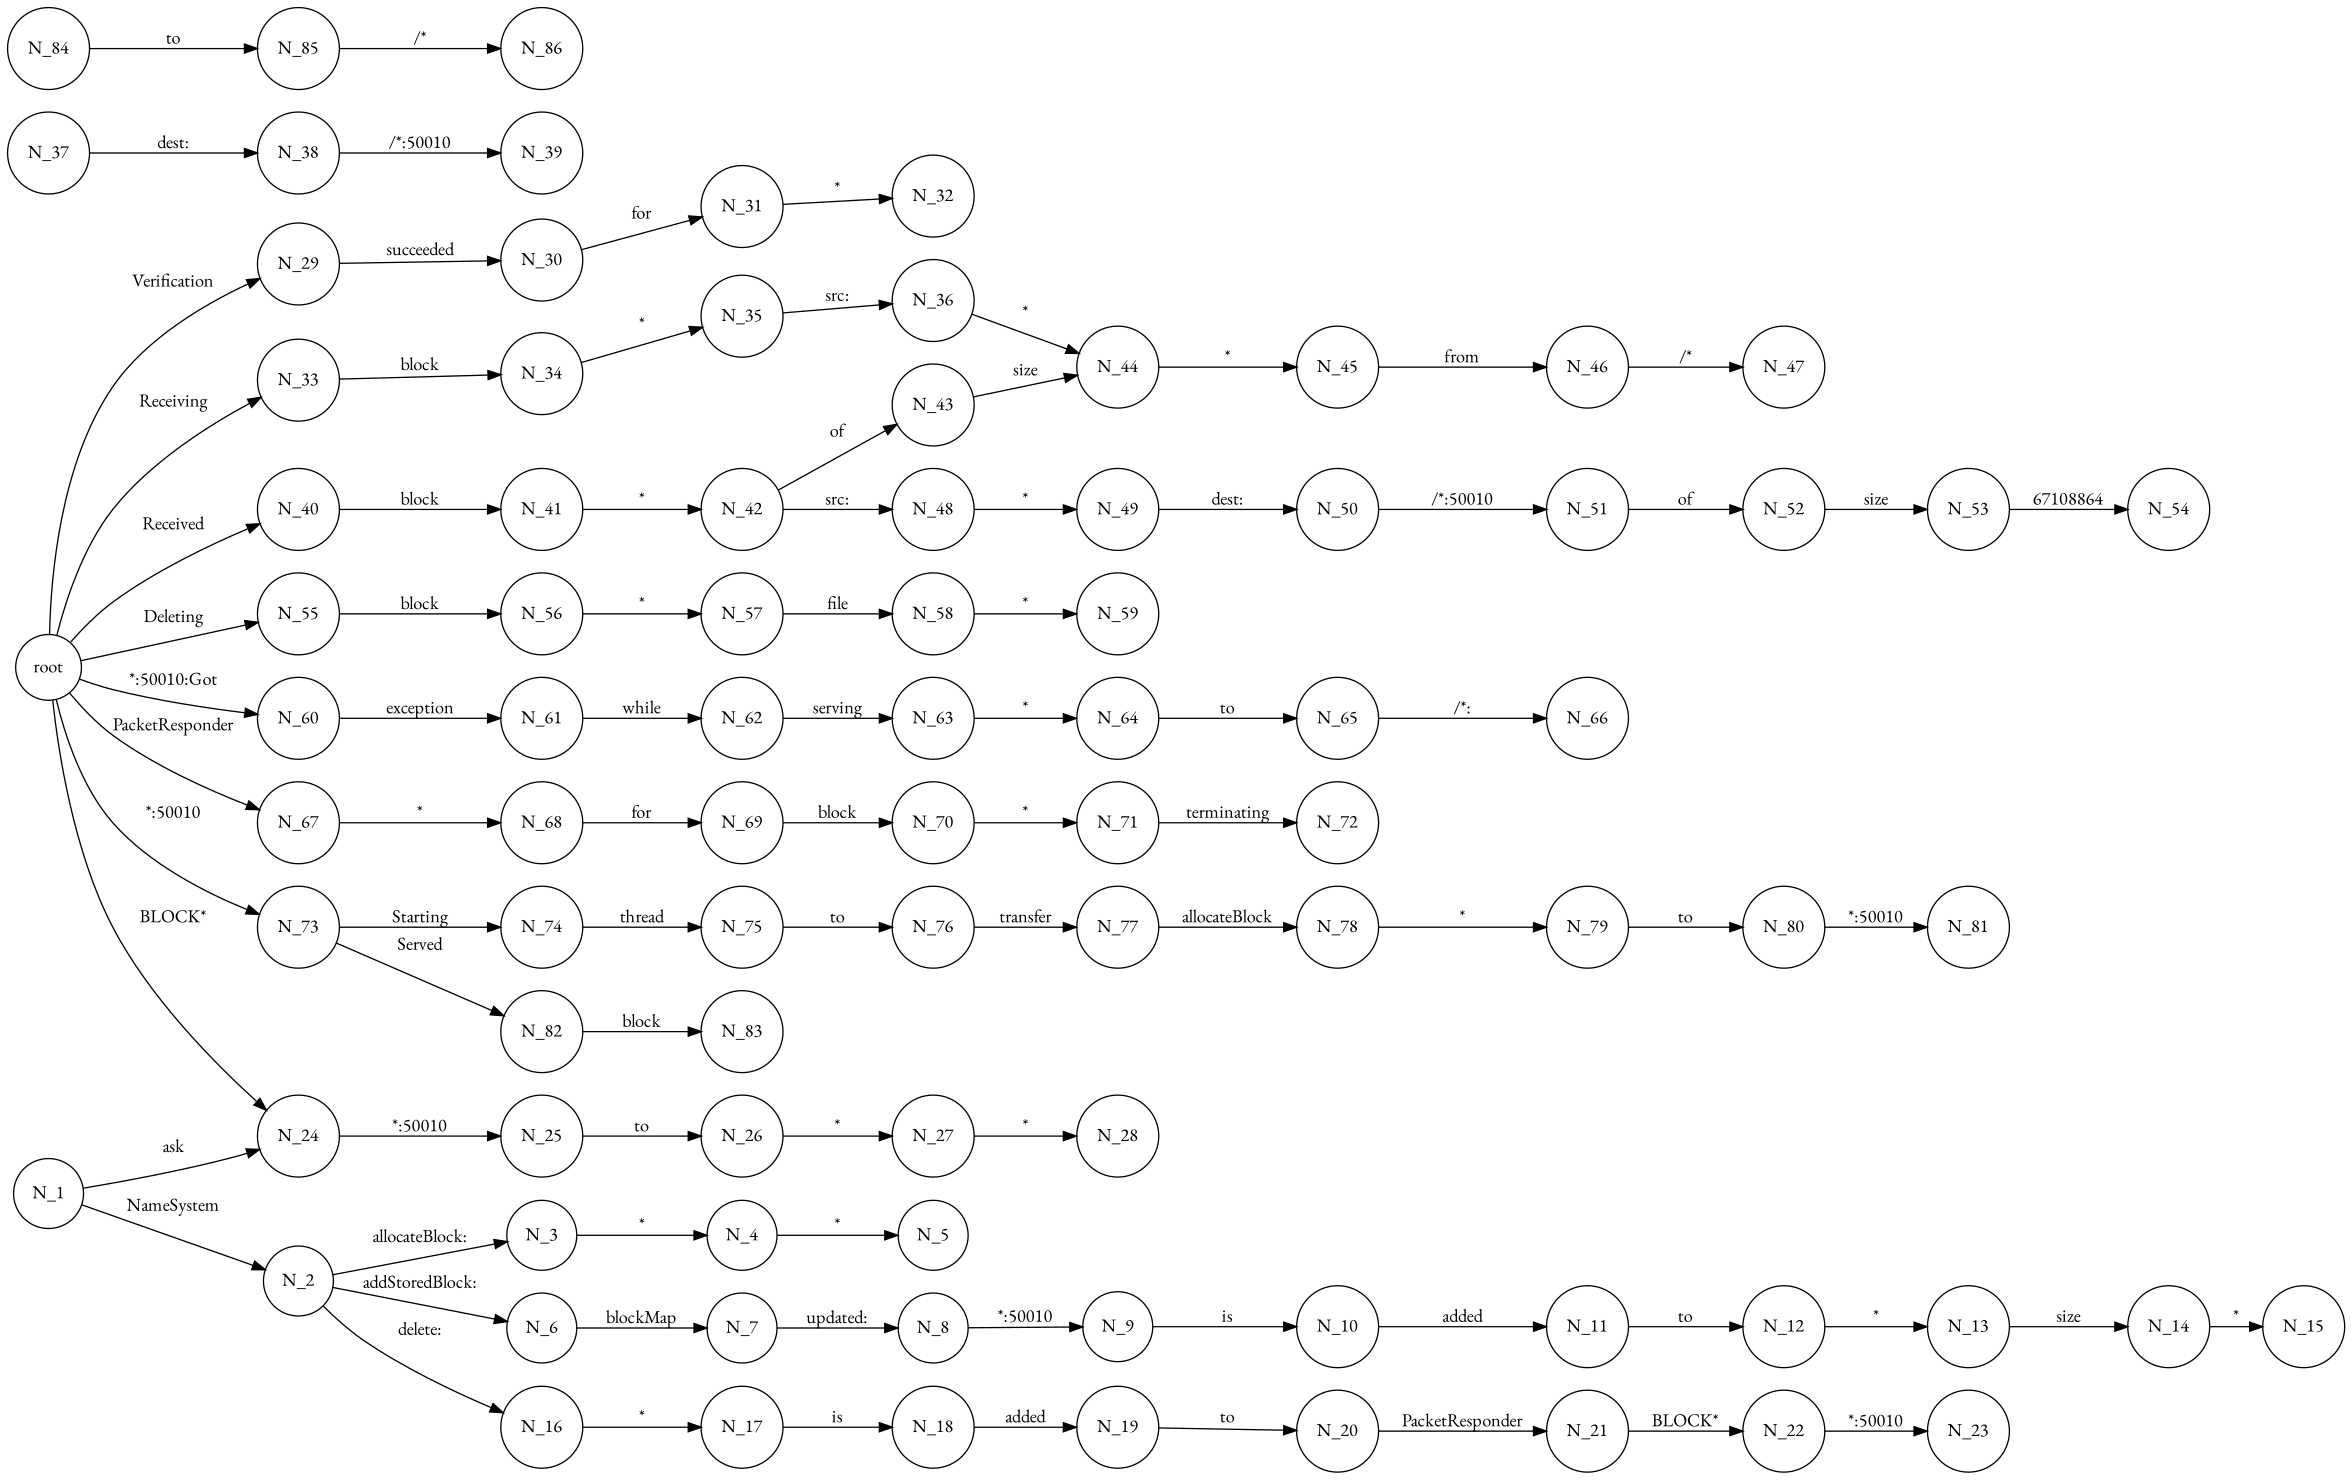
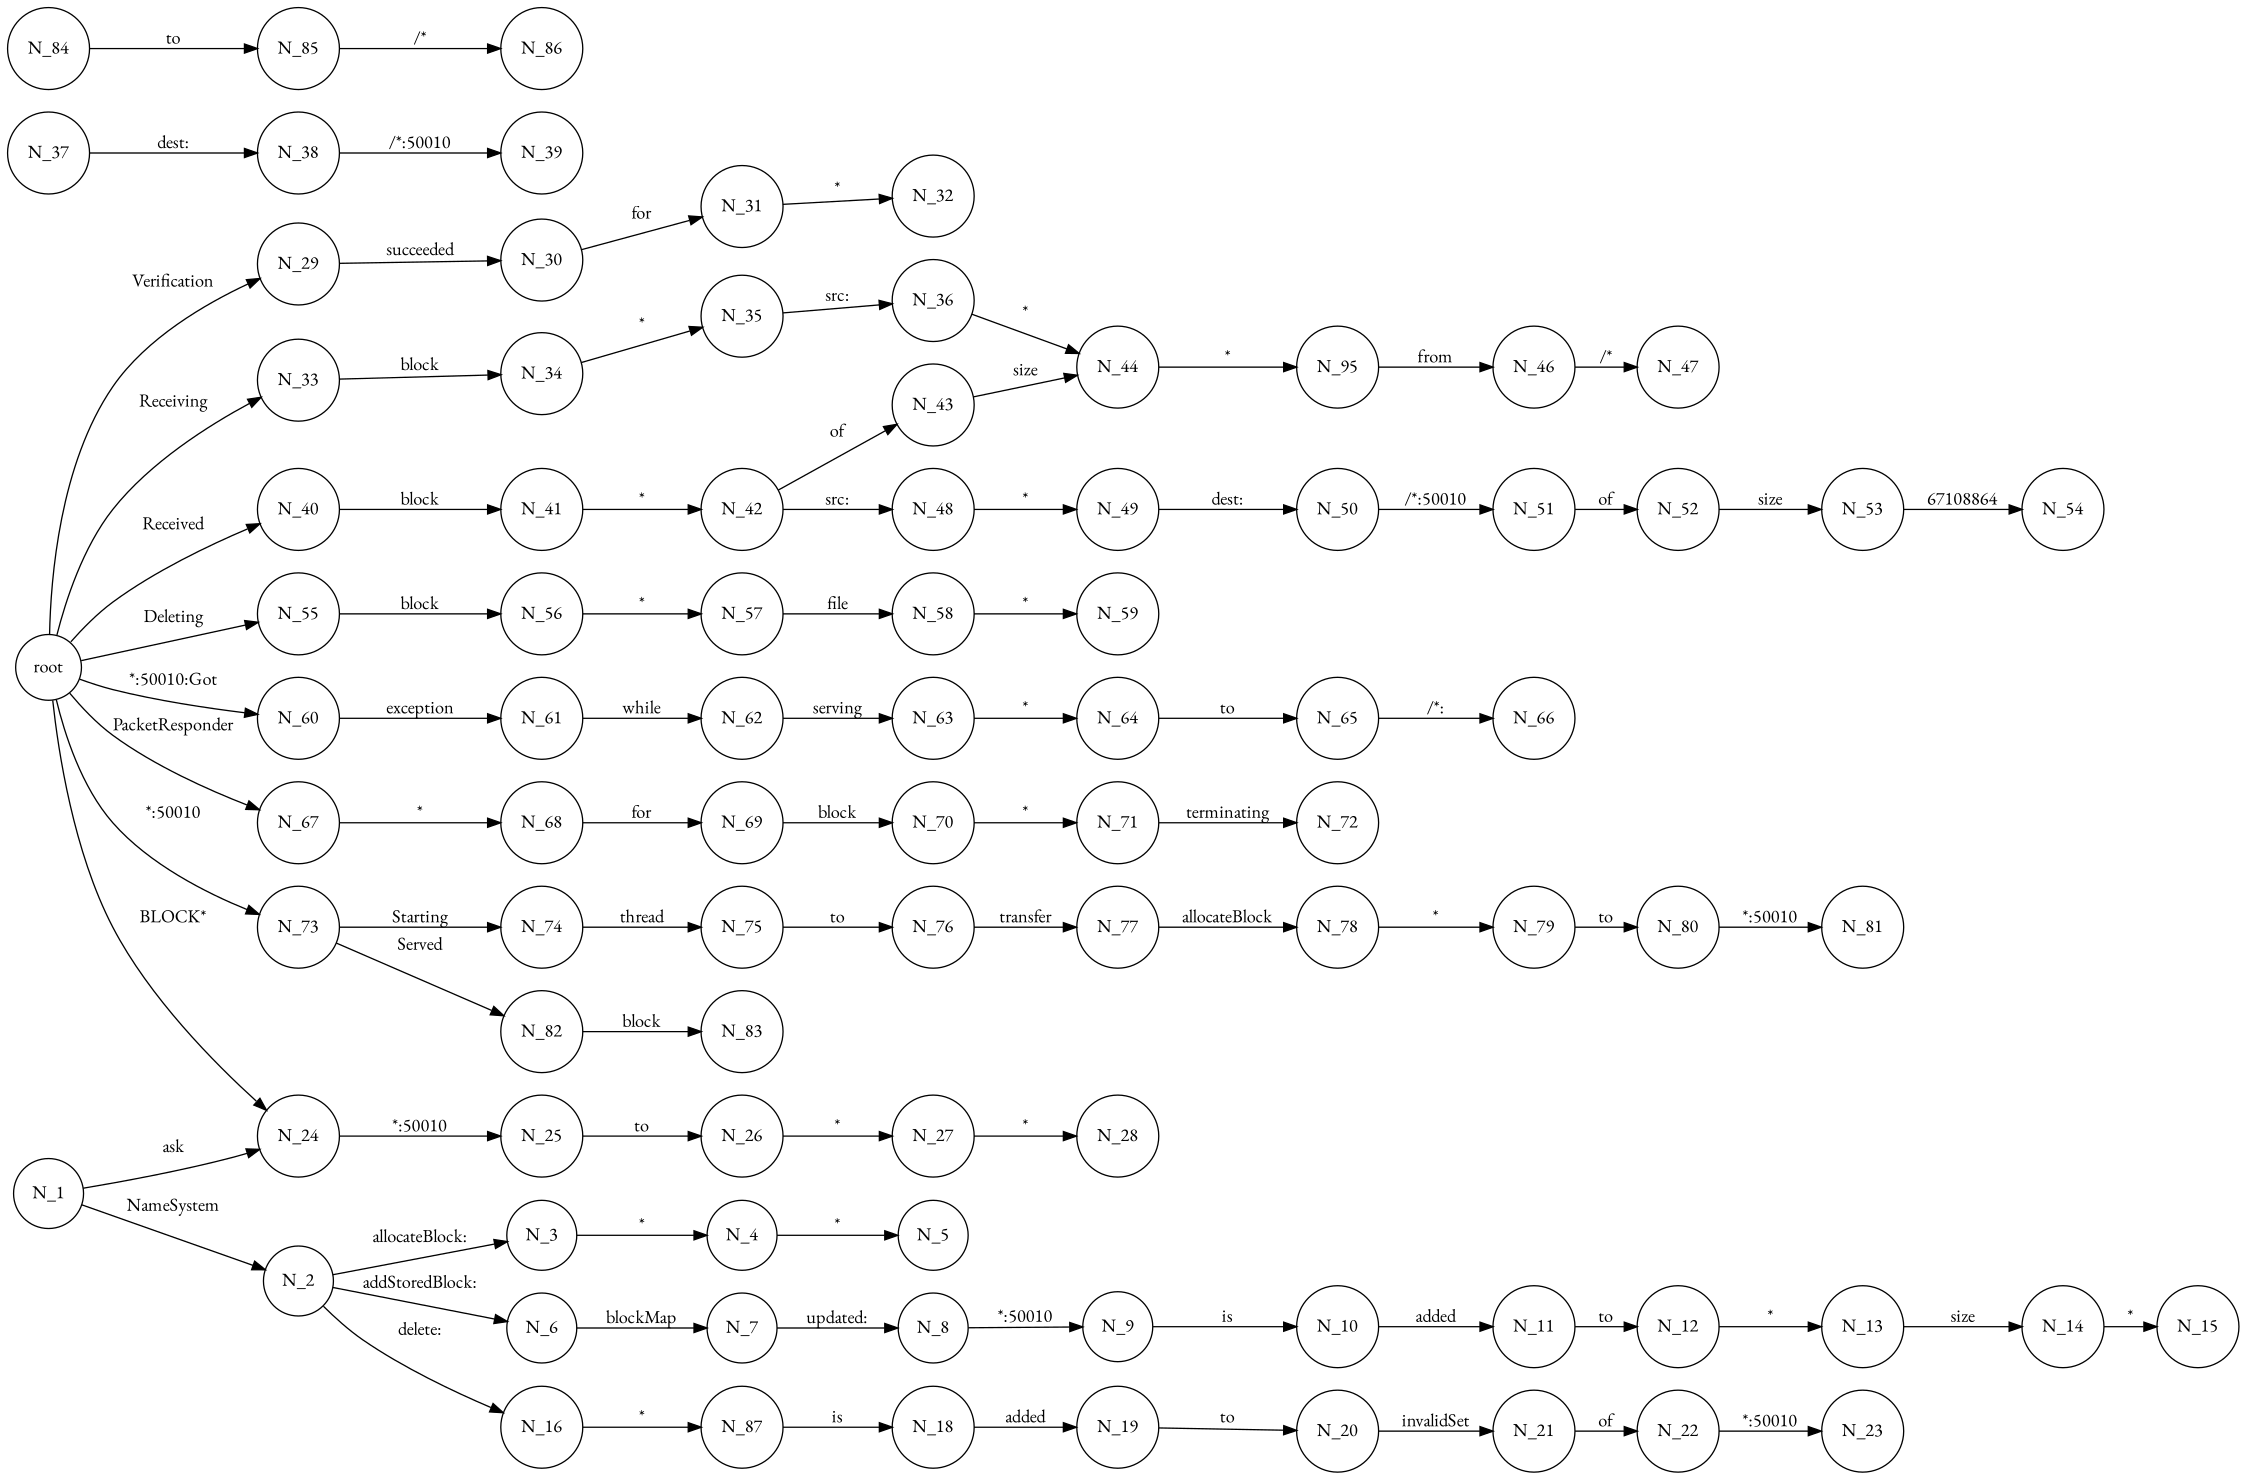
node "N_45": label "N_45" -> "N_95"
edge "N_20" -> "N_21": label "PacketResponder" -> "invalidSet"
edge "N_21" -> "N_22": label "BLOCK*" -> "of"
node "N_17": label "N_17" -> "N_87"
